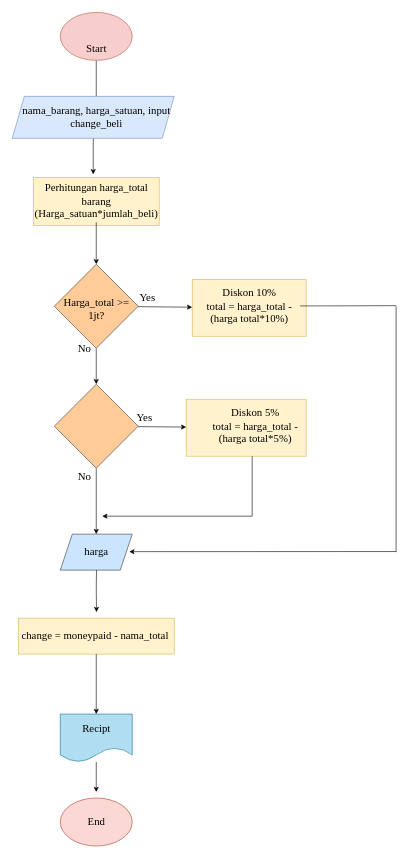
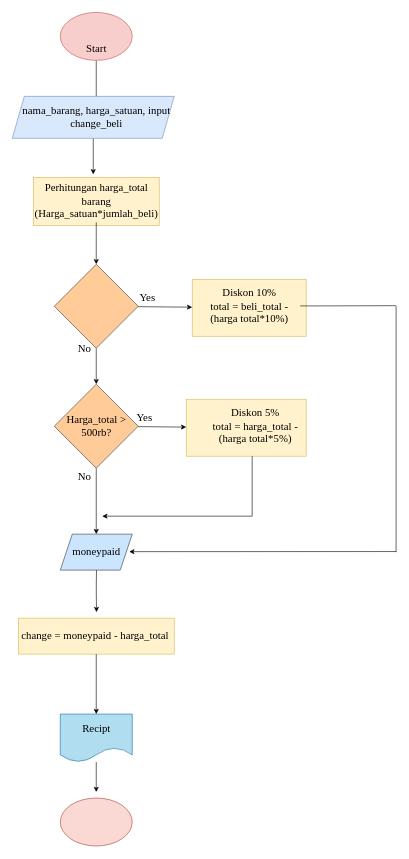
node "Diskon 10% total = harga_total - (harga total*10%)": label "Diskon 10% total = harga_total - (harga total*10%)" -> "Diskon 10% total = beli_total - (harga total*10%)"
node "Harga_total >= 1jt?": removed
node "Harga_total > 500rb?": added
node "harga": label "harga" -> "moneypaid"
node "change = moneypaid - nama_total": label "change = moneypaid - nama_total" -> "change = moneypaid - harga_total"
node "End": removed
